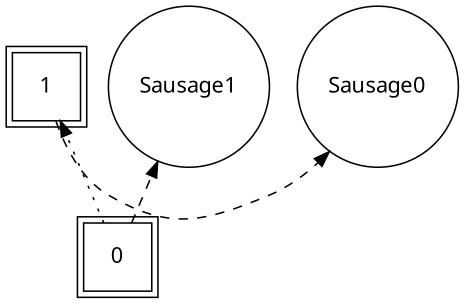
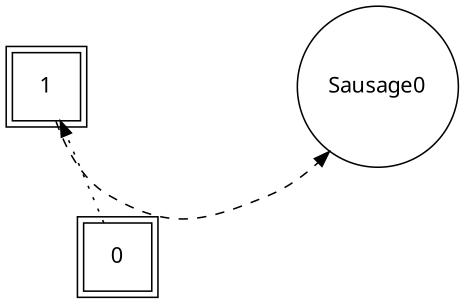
node "Sausage1": removed
